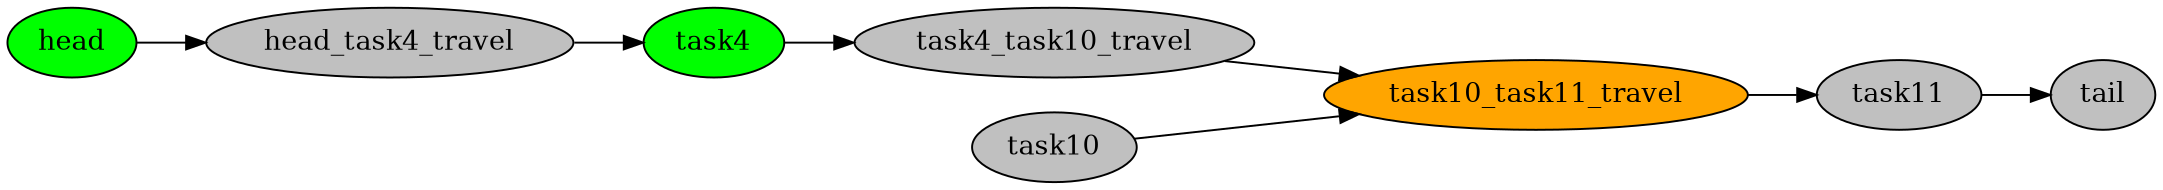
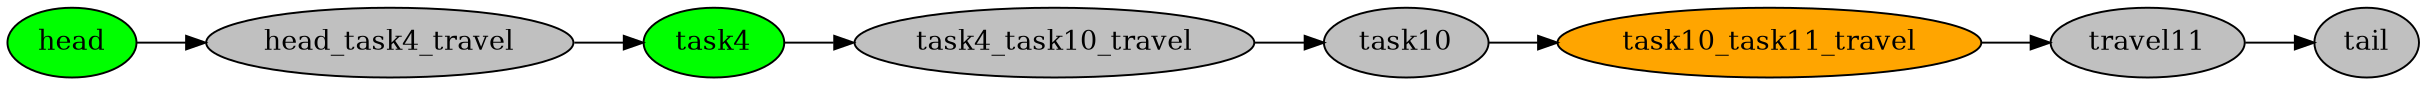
edge "task4_task10_travel" -> "task10_task11_travel": now "task4_task10_travel" -> "task10"
node "task11": label "task11" -> "travel11"
